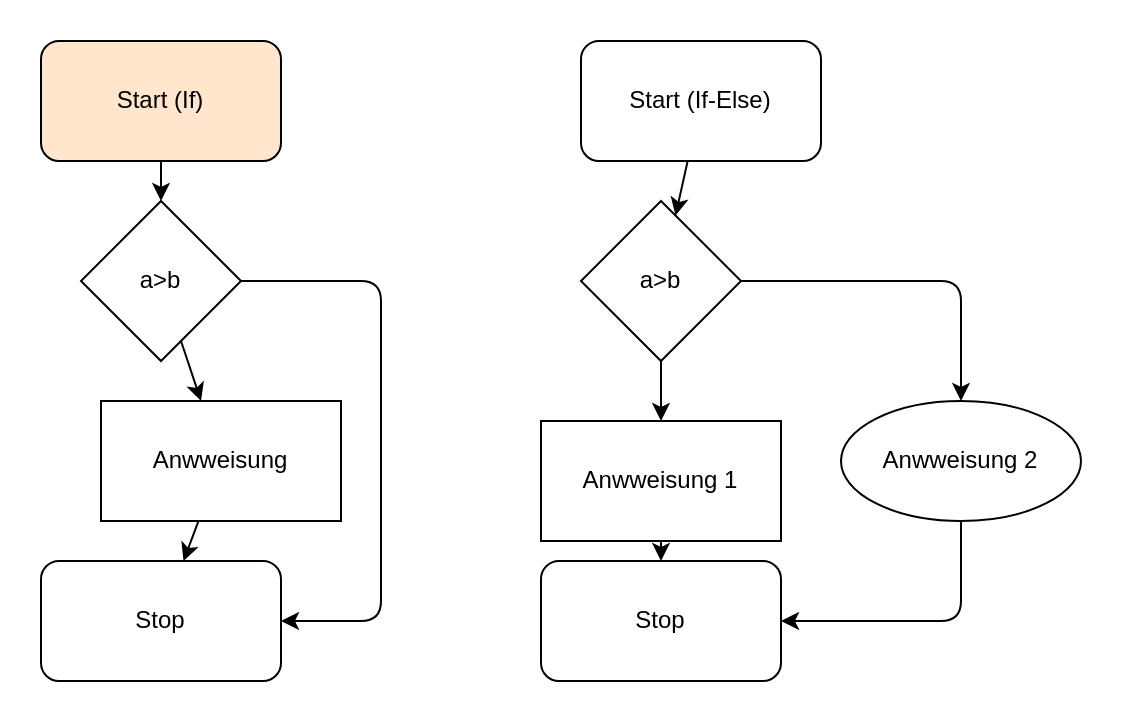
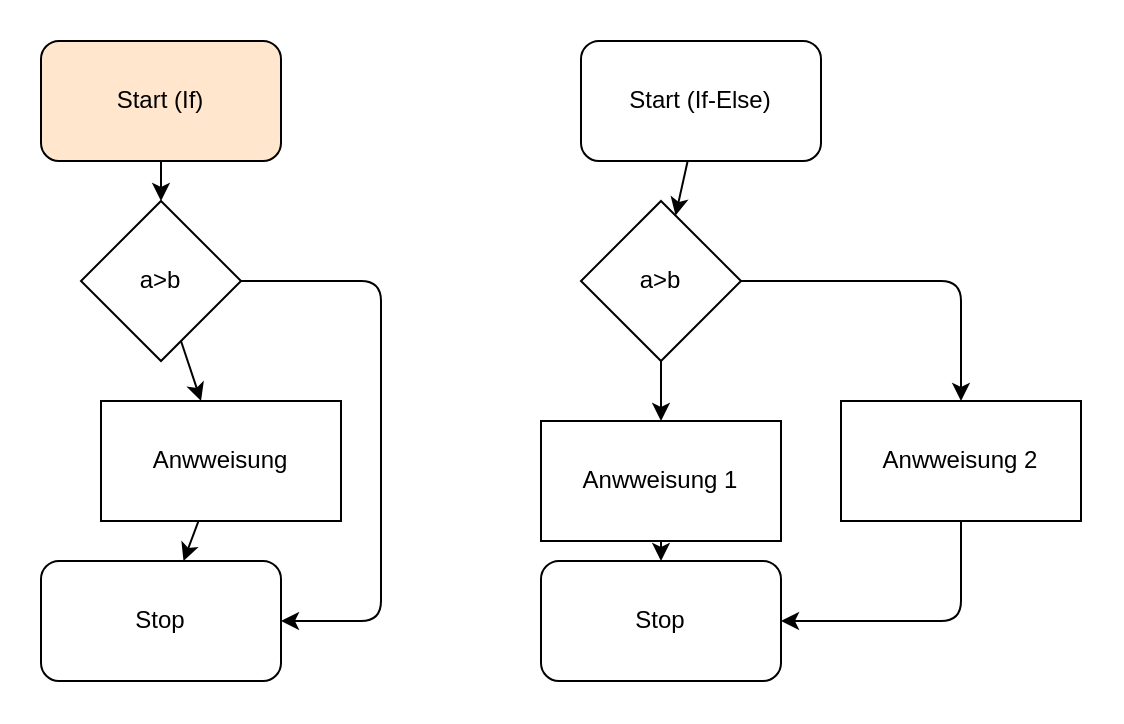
node "Anwweisung 2": shape ellipse -> rectangle
